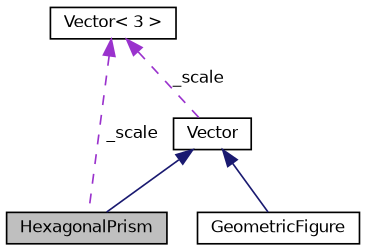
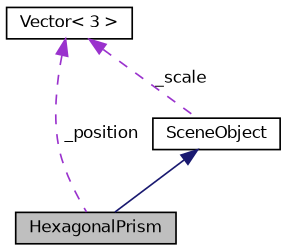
edge "HexagonalPrism" -> "Vector< 3 >": label " _scale" -> " _position"
node "Vector": label "Vector" -> "SceneObject"
node "GeometricFigure": removed
